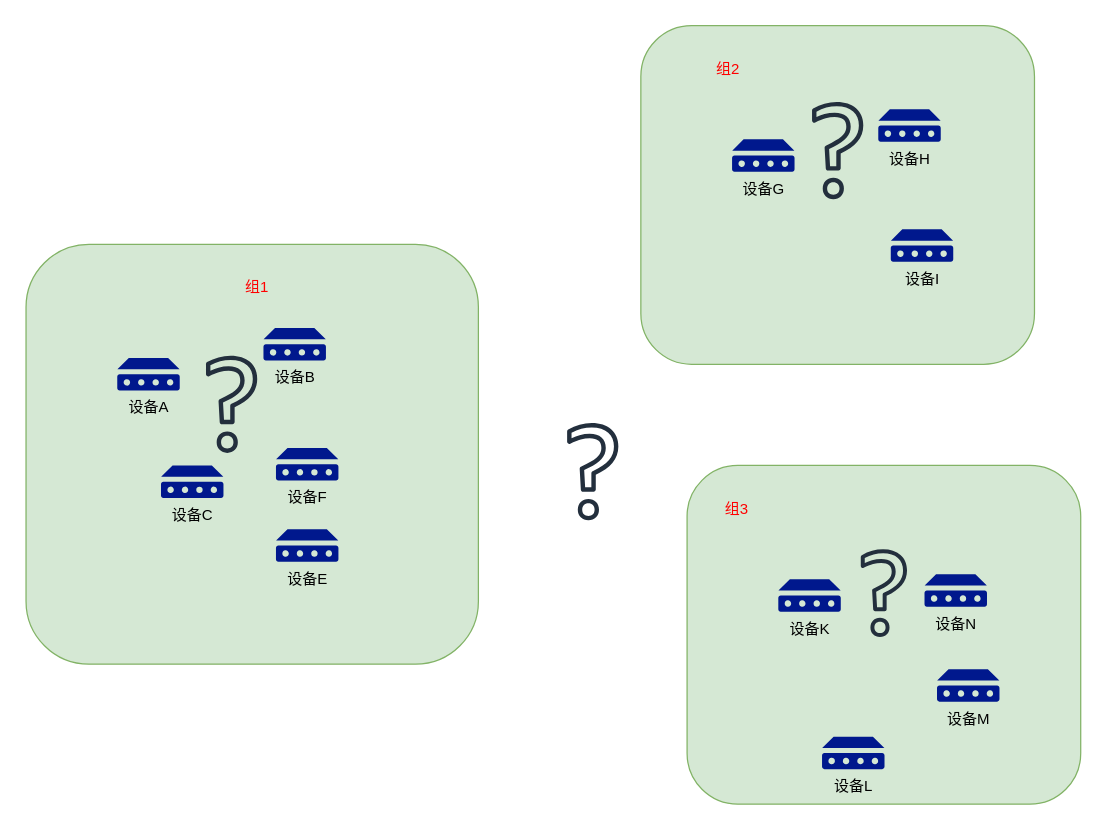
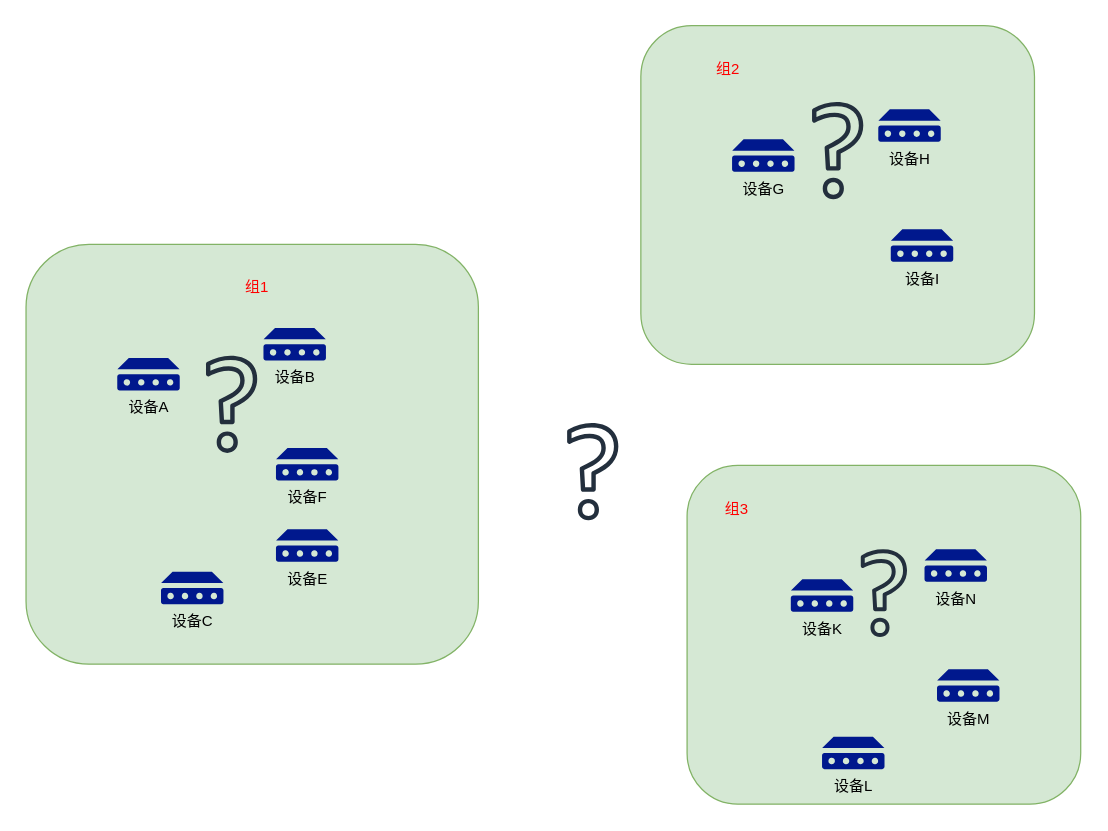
node "设备C": moved (192, 482) -> (192, 588)
node "设备N": moved (956, 591) -> (956, 566)
node "设备K": moved (809, 596) -> (822, 596)
